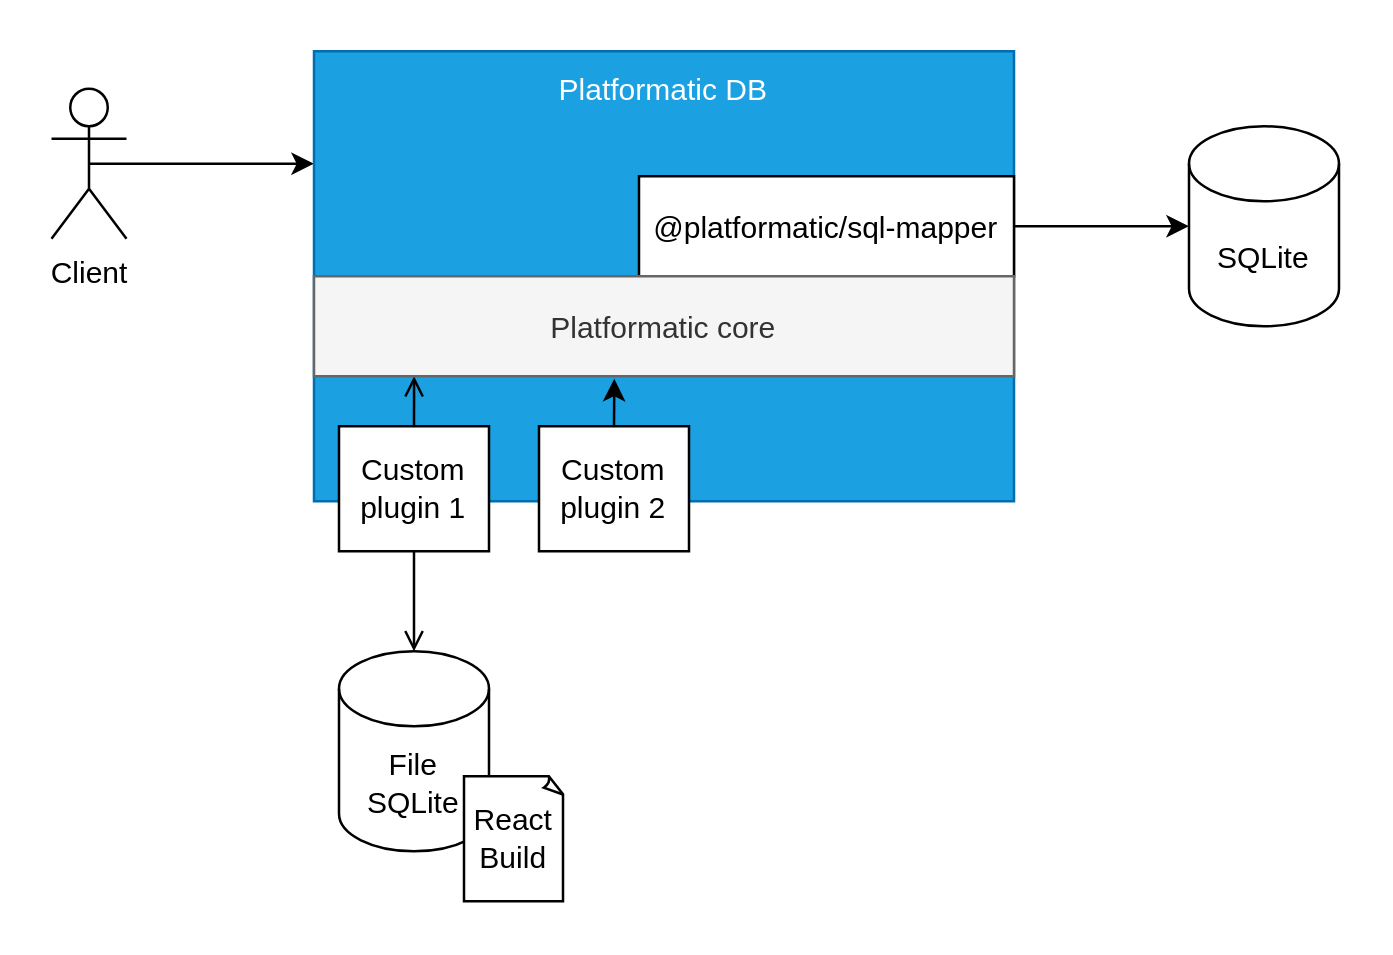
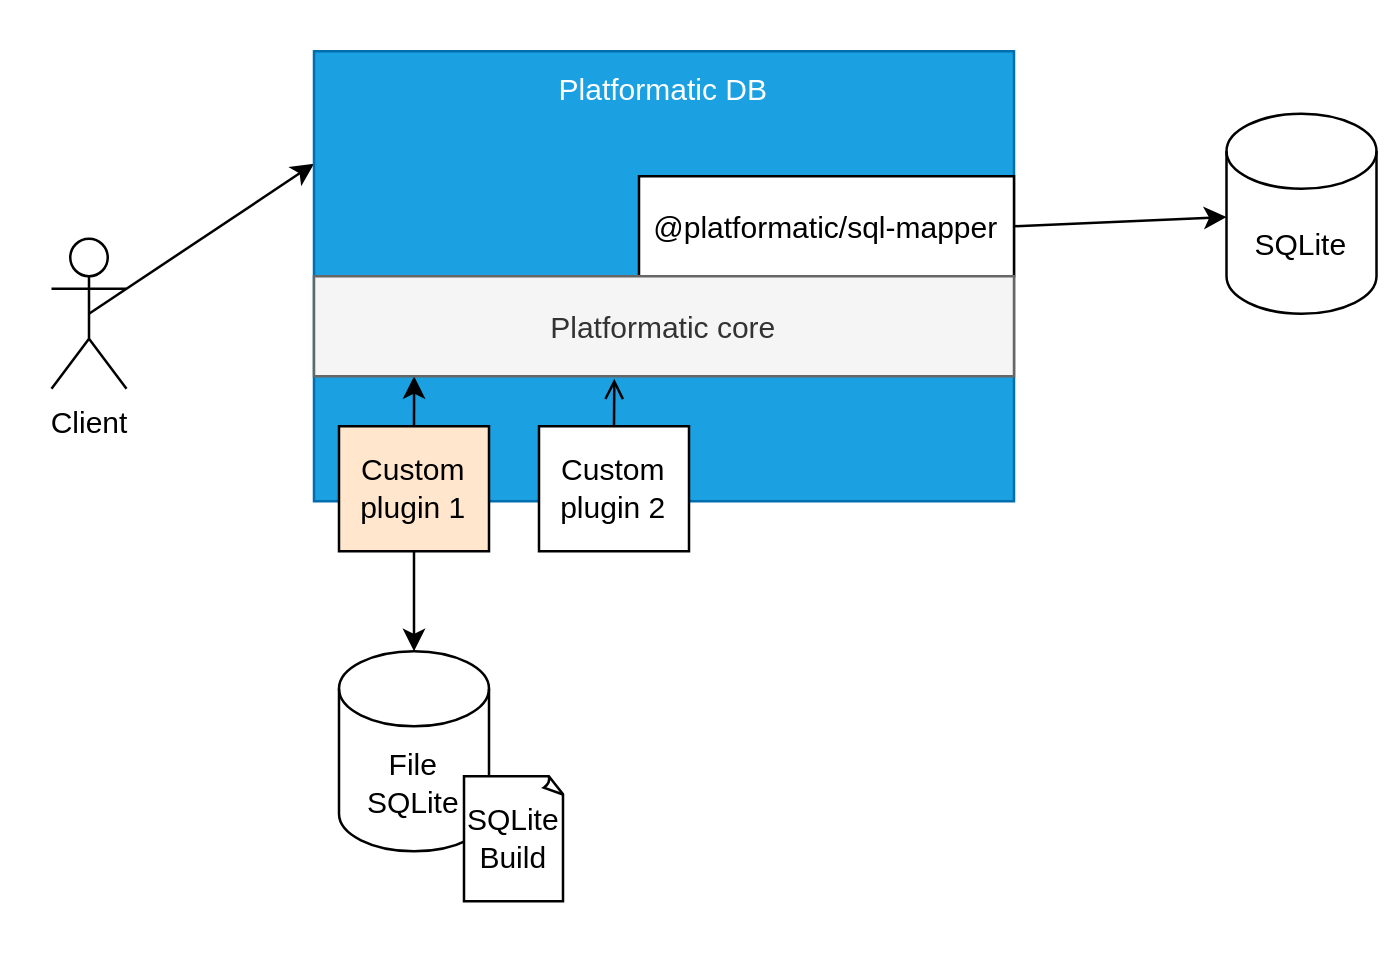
node "Client": moved (89, 164) -> (89, 314)
node "SQLite": moved (1264, 226) -> (1301, 214)
edge "Custom plugin 1" -> "Platformatic core": arrowhead open -> classic
edge "Custom plugin 2" -> "Platformatic core": arrowhead classic -> open
node "Custom plugin 1": fillcolor #ffffff -> #ffe6cc
edge "Custom plugin 1" -> "File SQLite": arrowhead open -> classic
node "React Build": label "React Build" -> "SQLite Build"
